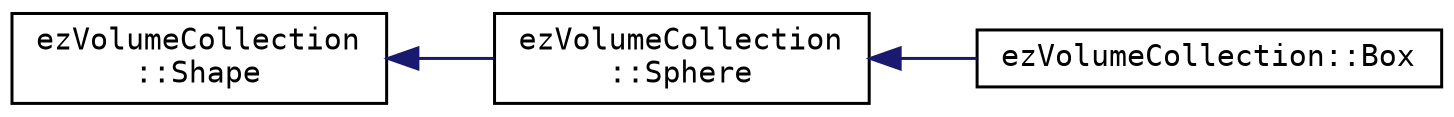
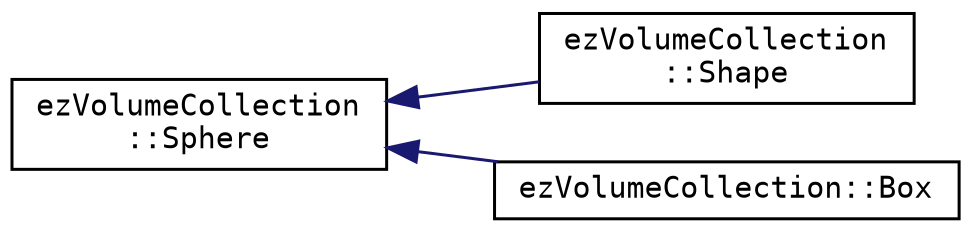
edge "ezVolumeCollection ::Sphere" -> "ezVolumeCollection ::Shape": reversed
